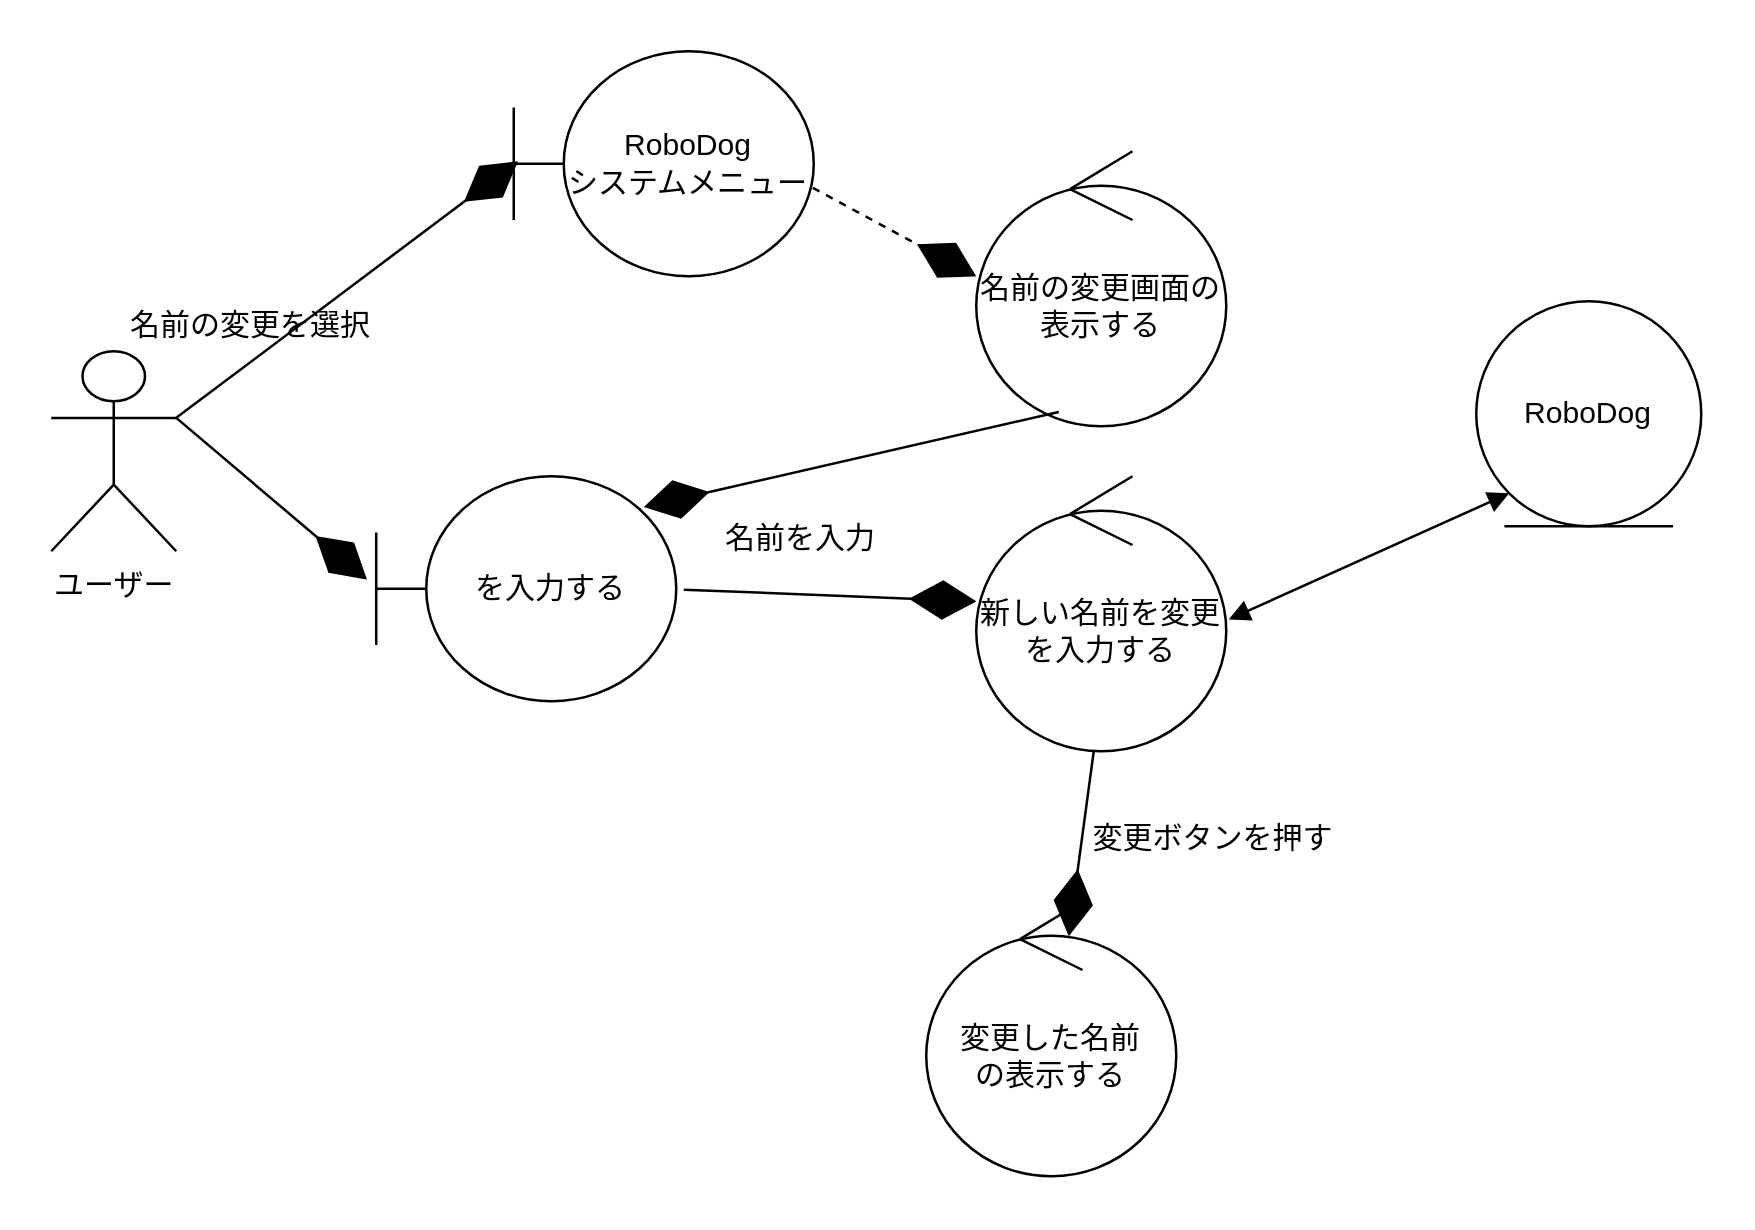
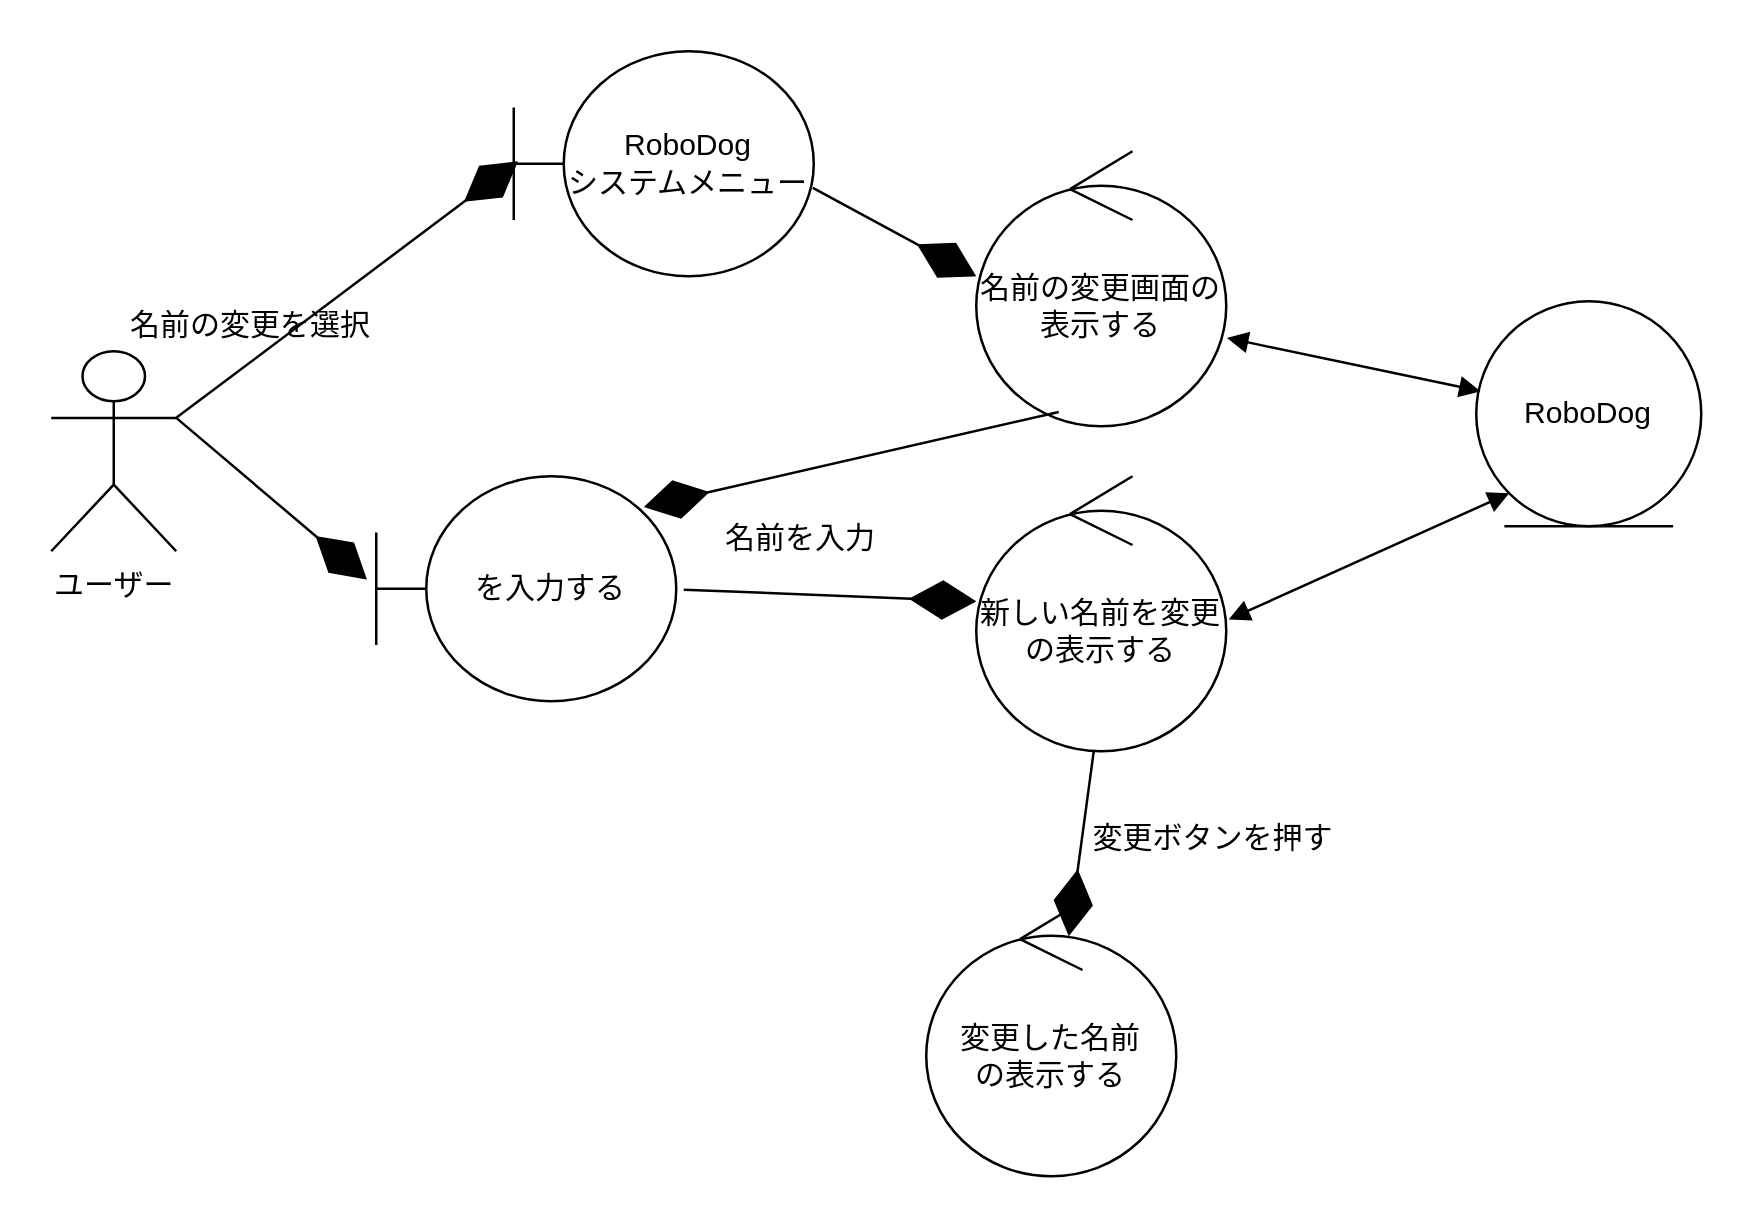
edge "RoboDog システムメニュー" -> "名前の変更画面の 表示する": style dashed -> solid
edge "名前の変更画面の 表示する" -- "RoboDog": added
node "新しい名前を変更 を入力する": label "新しい名前を変更 を入力する" -> "新しい名前を変更 の表示する"
